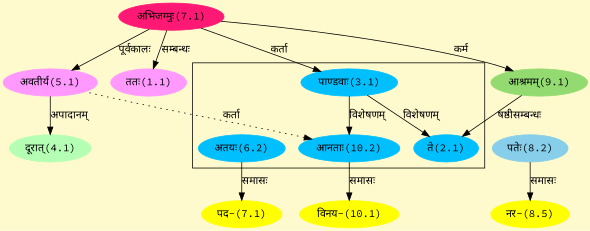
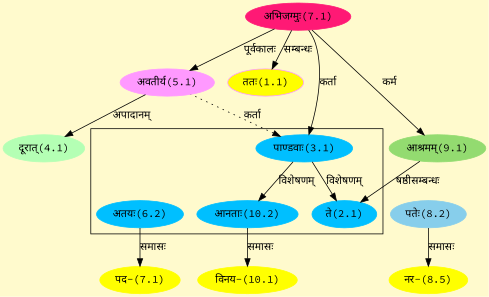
node "ततः(1.1)": fillcolor #ff99ff -> #ffff00
edge "अवतीर्य(5.1)" -> "आनताः(10.2)": now "अवतीर्य(5.1)" -> "पाण्डवाः(3.1)"
